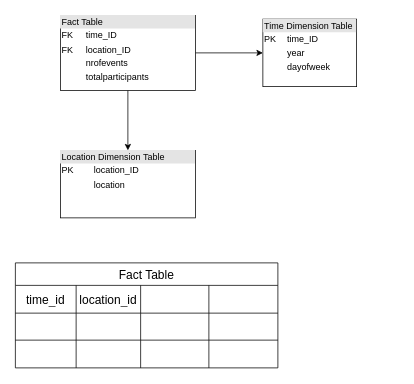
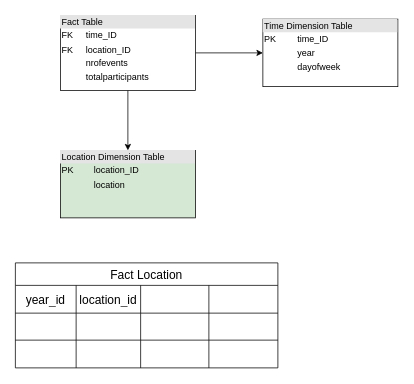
node "Time Dimension Table PK time_ID year dayofweek": size 94x68 -> 135x68
node "Location Dimension Table PK location_ID location": fillcolor #ffffff -> #d5e8d4
node "Fact Table": label "Fact Table" -> "Fact Location"
node "time_id": label "time_id" -> "year_id"
